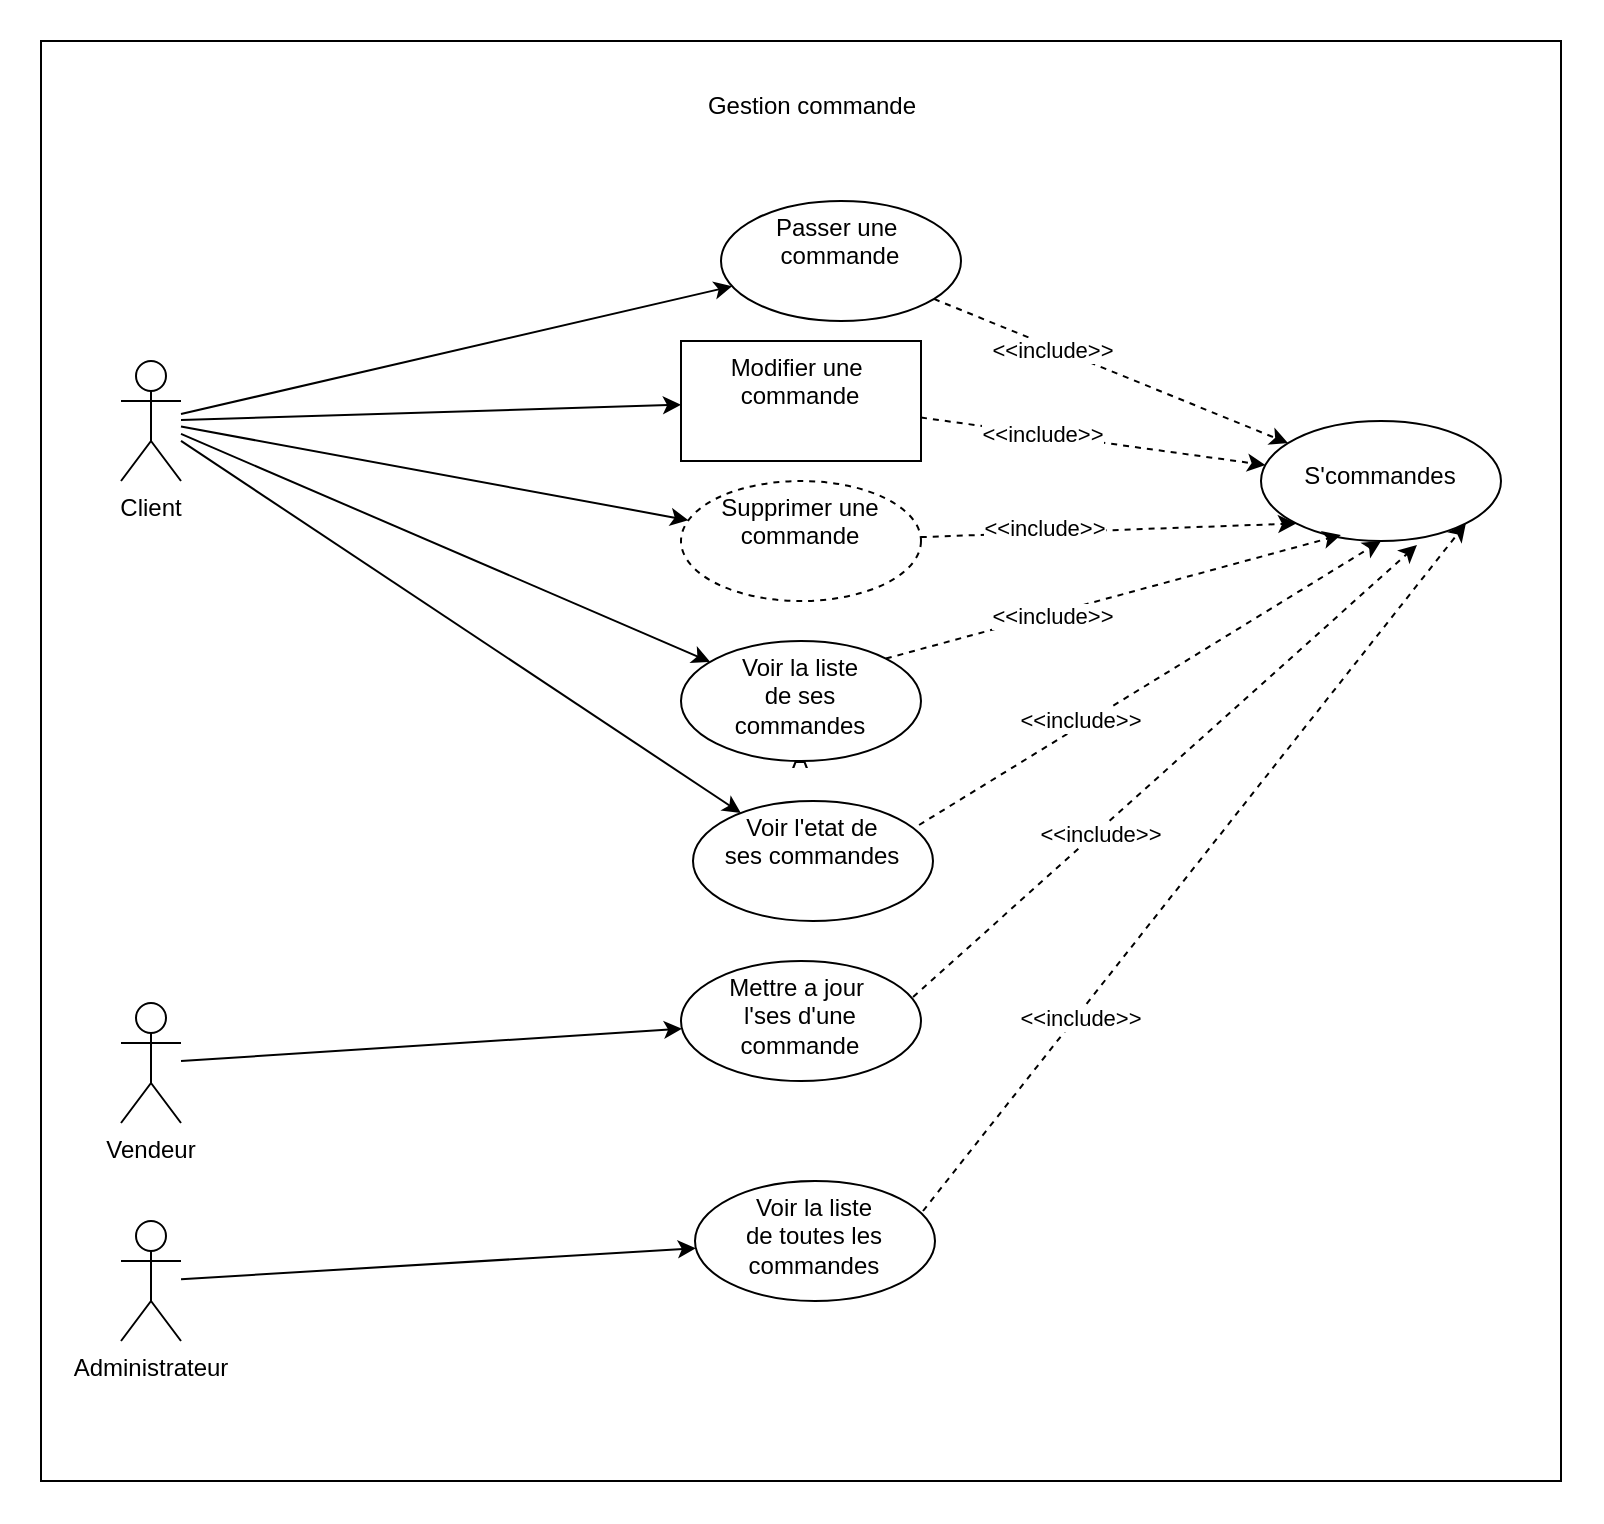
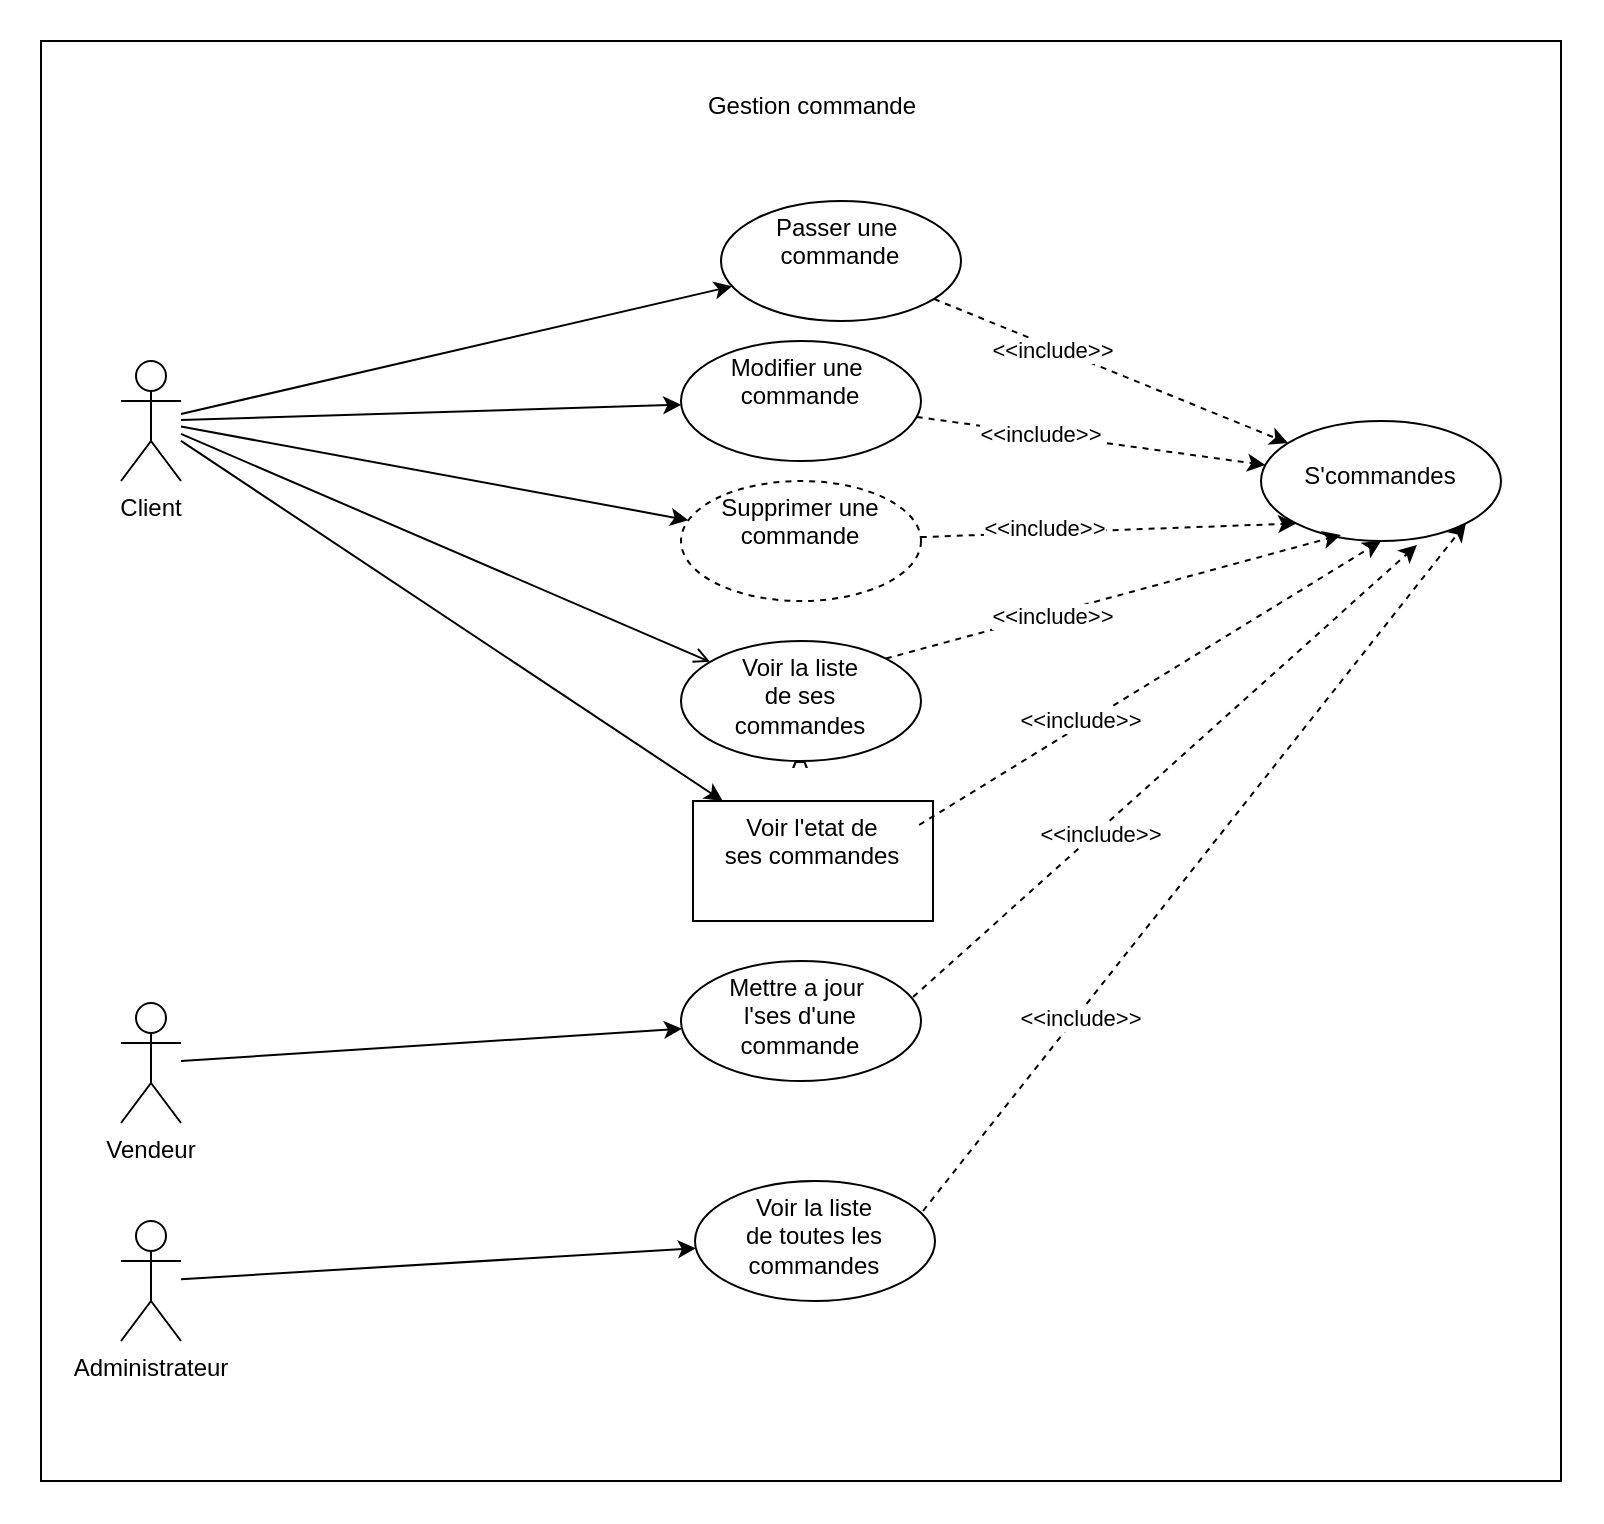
node "Modifier une commande": shape rectangle -> ellipse
edge "Client" -> "Voir la liste de ses commandes": arrowhead classic -> open
node "Voir l'etat de ses commandes": shape ellipse -> rectangle
